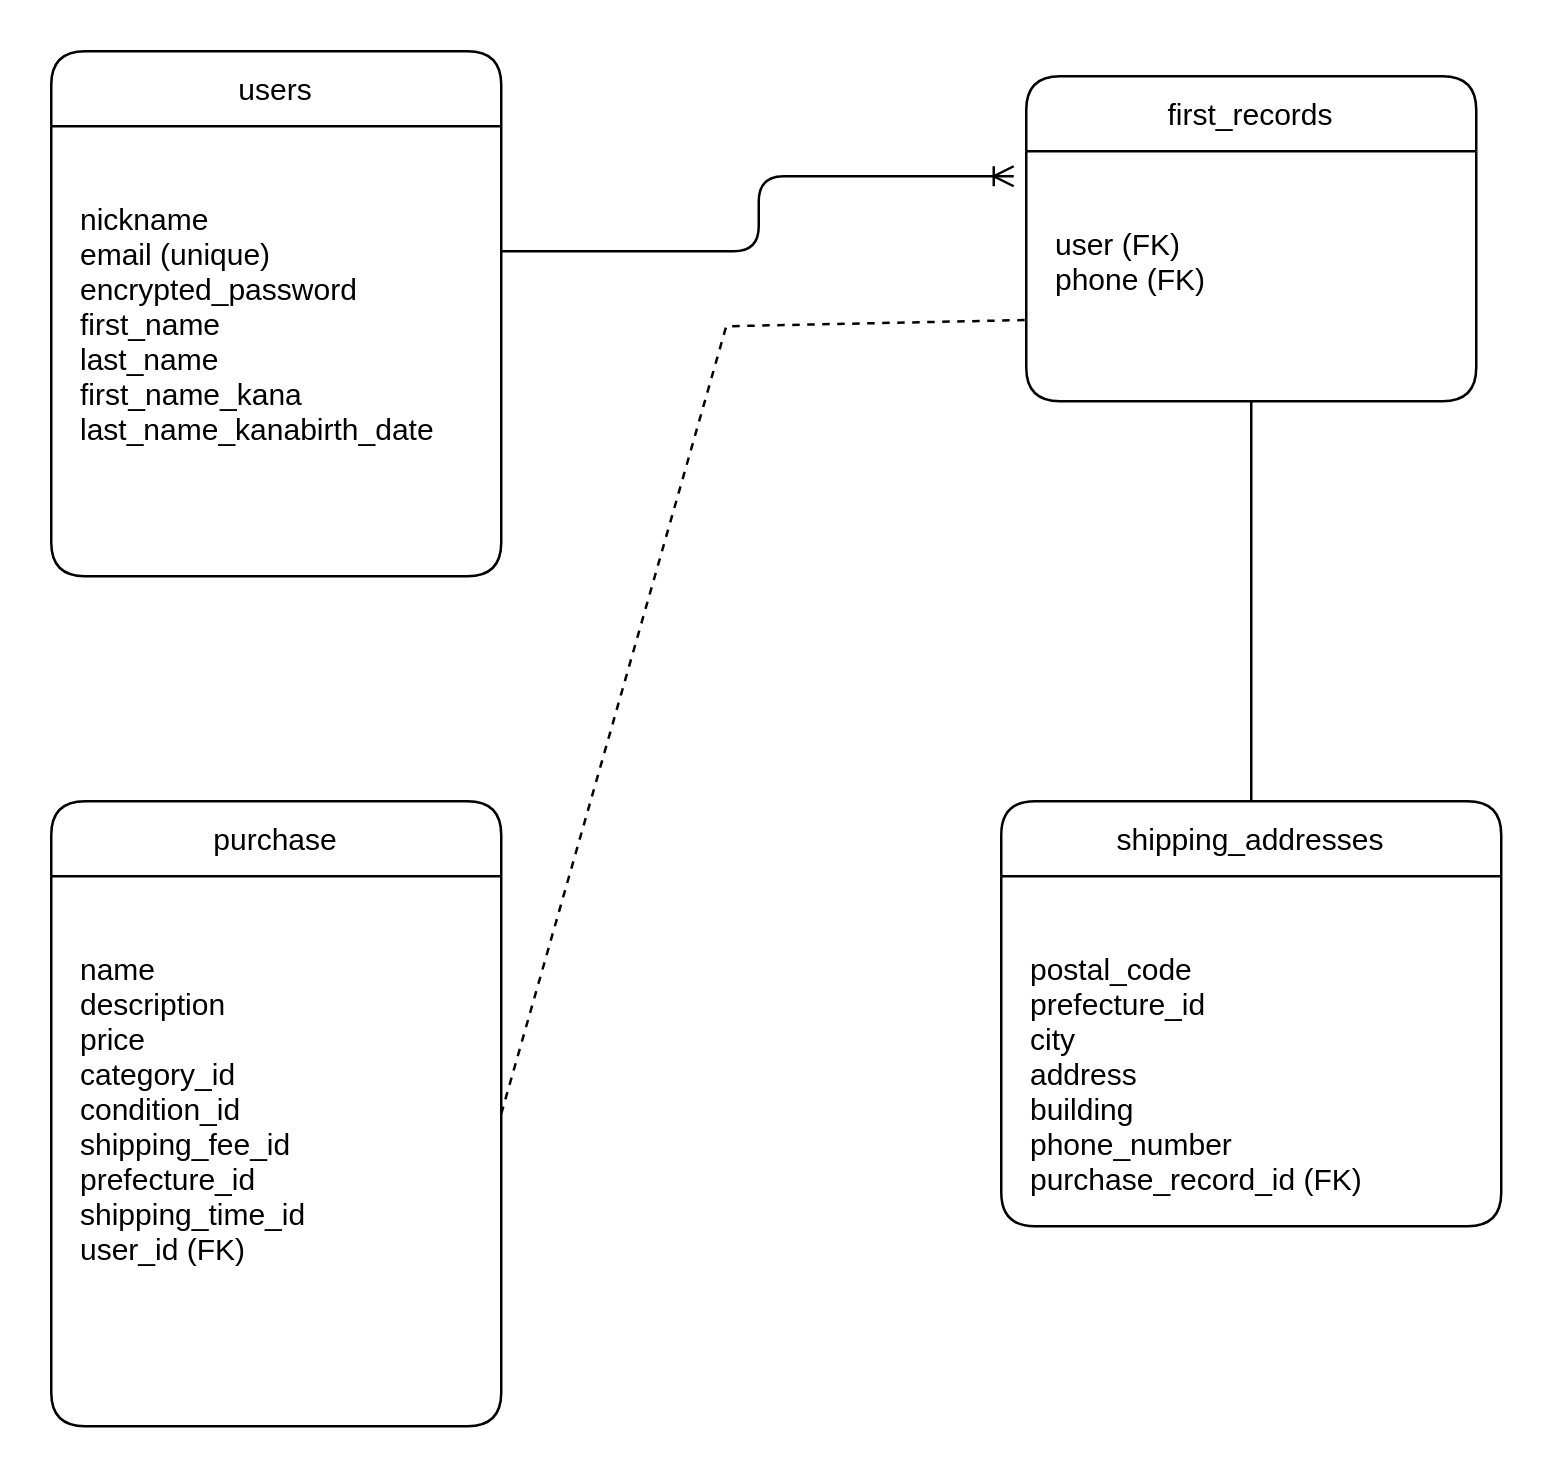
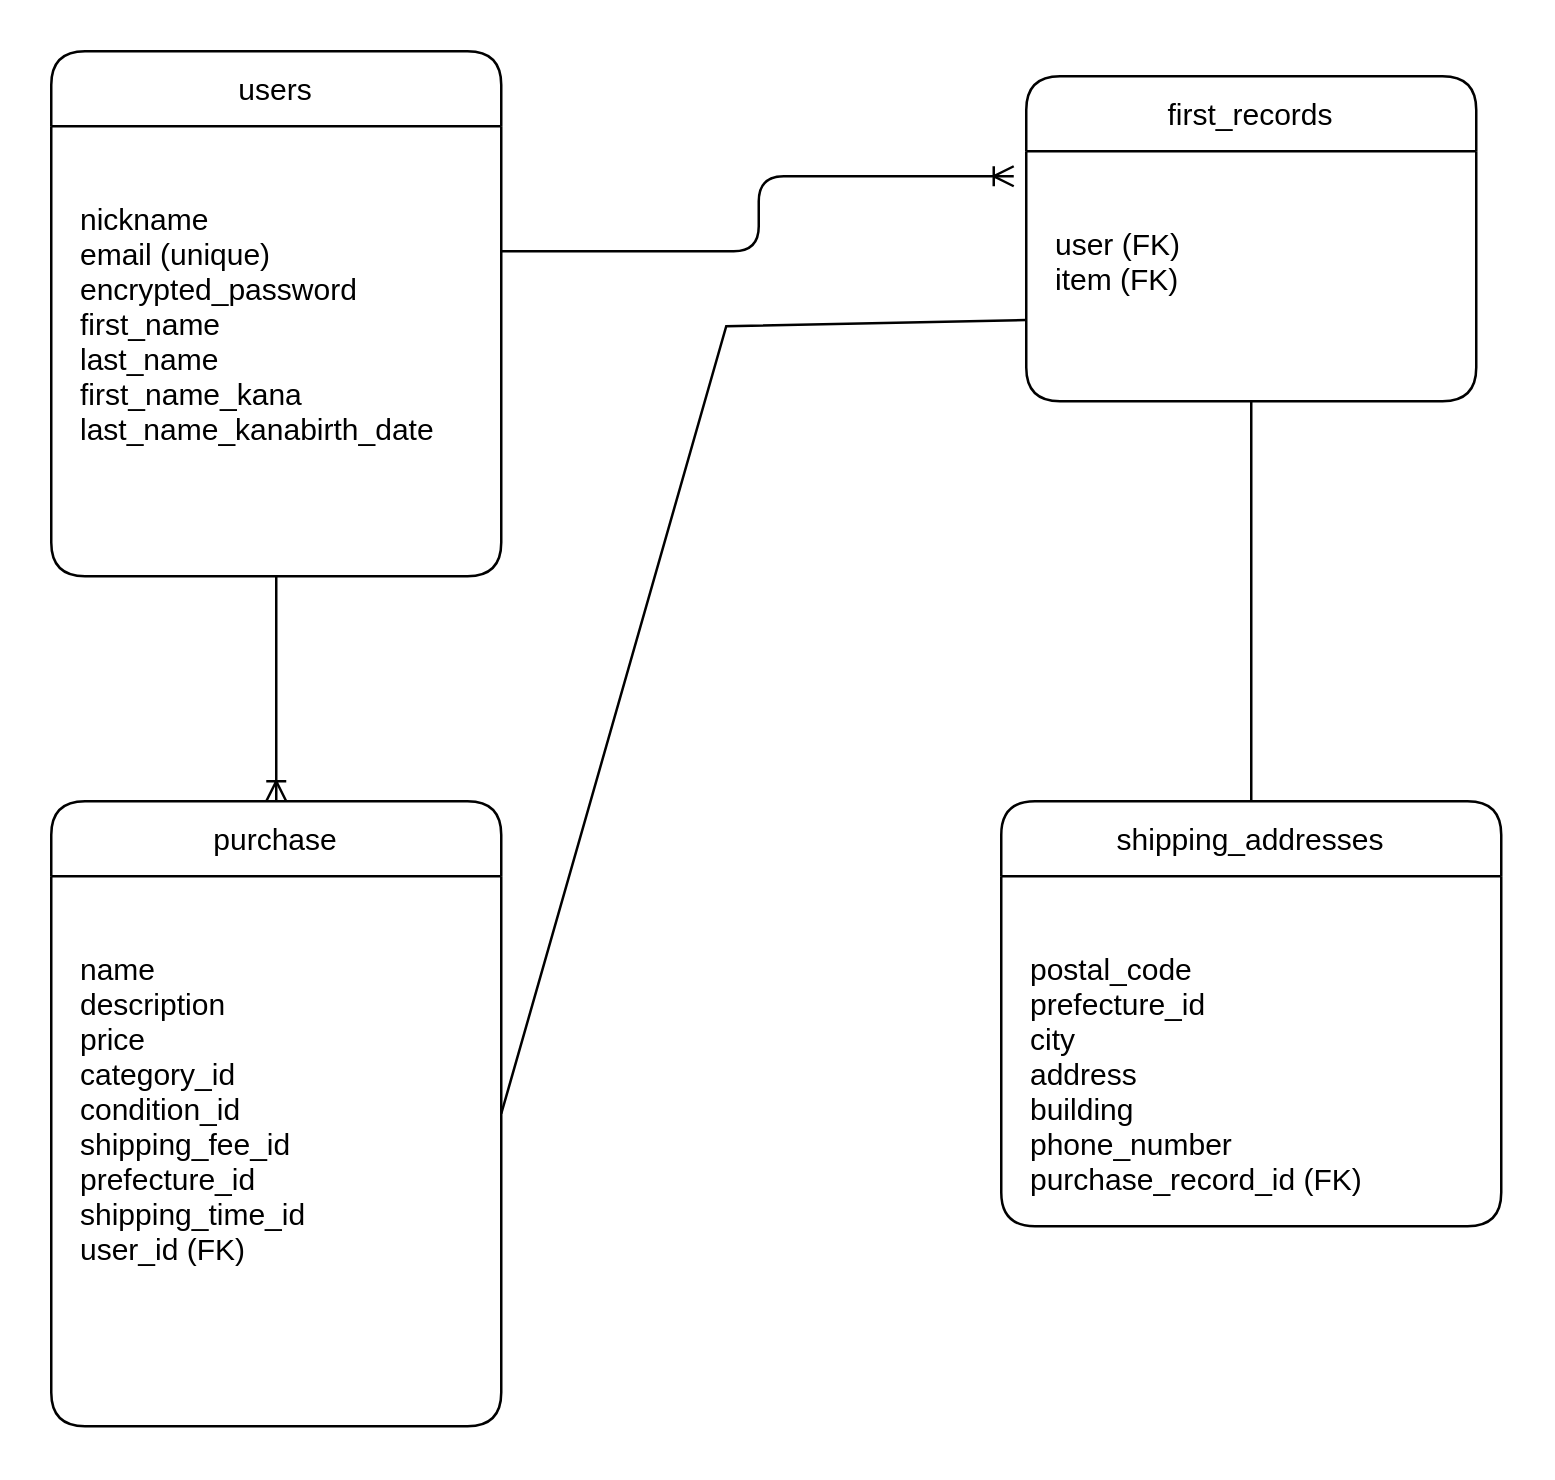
node "user (FK) phone (FK)": label "user (FK) phone (FK)" -> "user (FK) item (FK)"
edge "first_records" -- "purchase": style dashed -> solid
edge "users" -> "purchase": added
